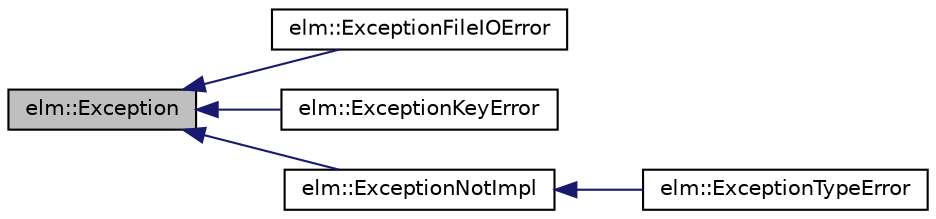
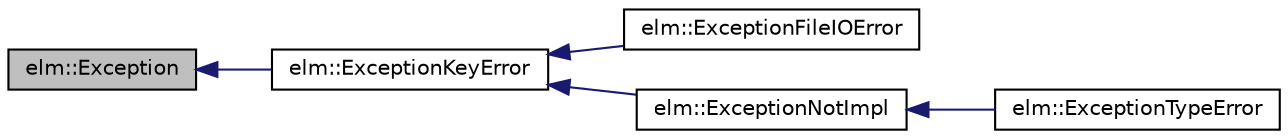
edge "elm::ExceptionFileIOError" -> "elm::Exception": now "elm::ExceptionFileIOError" -> "elm::ExceptionKeyError"
edge "elm::ExceptionNotImpl" -> "elm::Exception": now "elm::ExceptionNotImpl" -> "elm::ExceptionKeyError"
